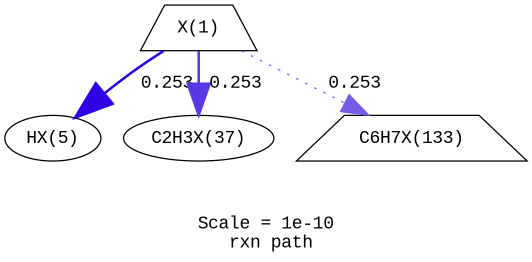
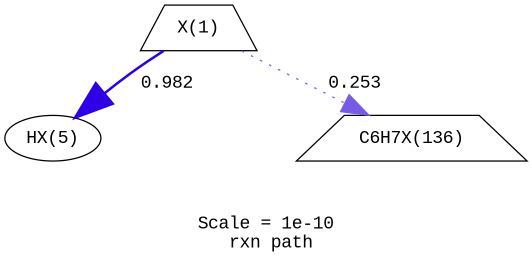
edge "X(1)" -> "HX(5)": label " 0.253" -> " 0.982"
node "C2H3X(37)": removed
node "C6H7X(133)": label "C6H7X(133)" -> "C6H7X(136)"
